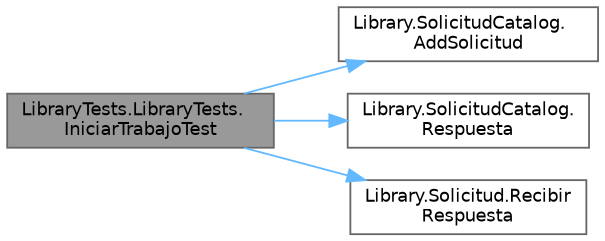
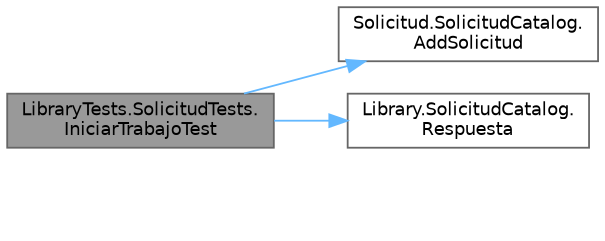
node "Library.SolicitudCatalog. AddSolicitud": label "Library.SolicitudCatalog. AddSolicitud" -> "Solicitud.SolicitudCatalog. AddSolicitud"
node "LibraryTests.LibraryTests. IniciarTrabajoTest": label "LibraryTests.LibraryTests. IniciarTrabajoTest" -> "LibraryTests.SolicitudTests. IniciarTrabajoTest"
node "Library.Solicitud.Recibir Respuesta": removed
